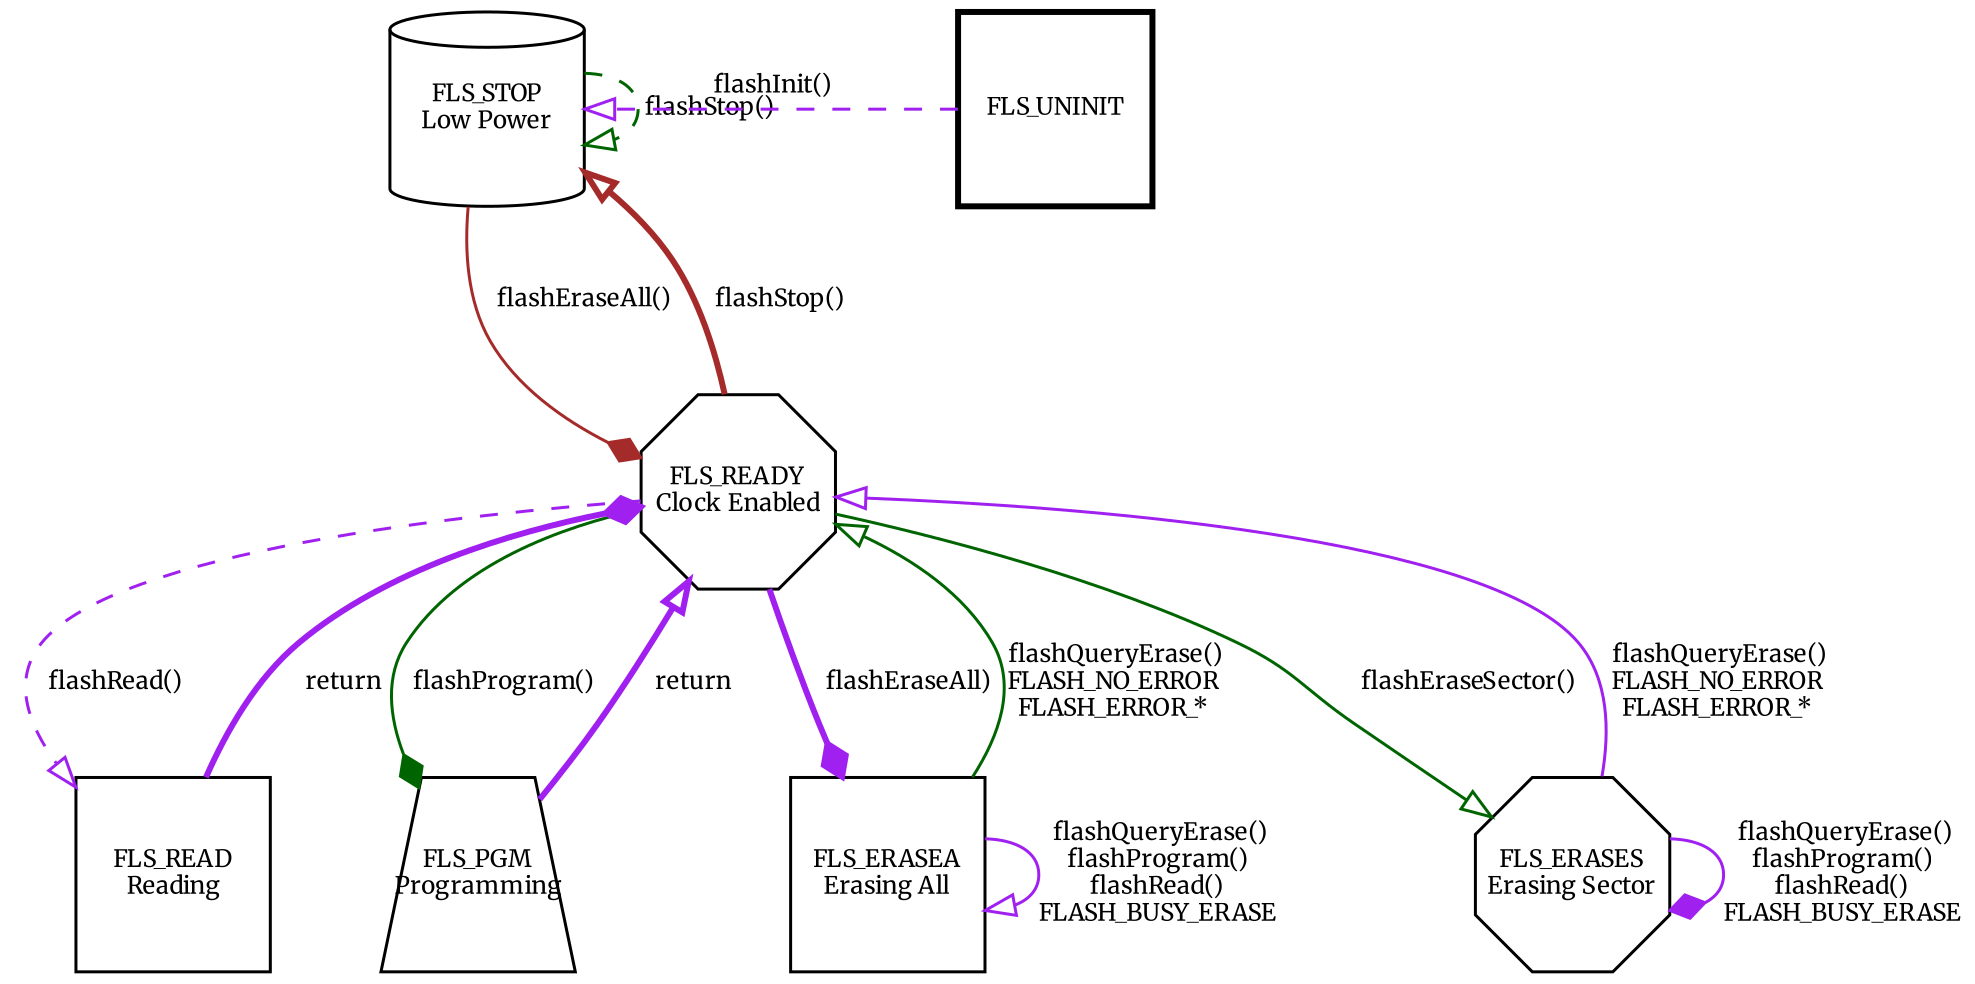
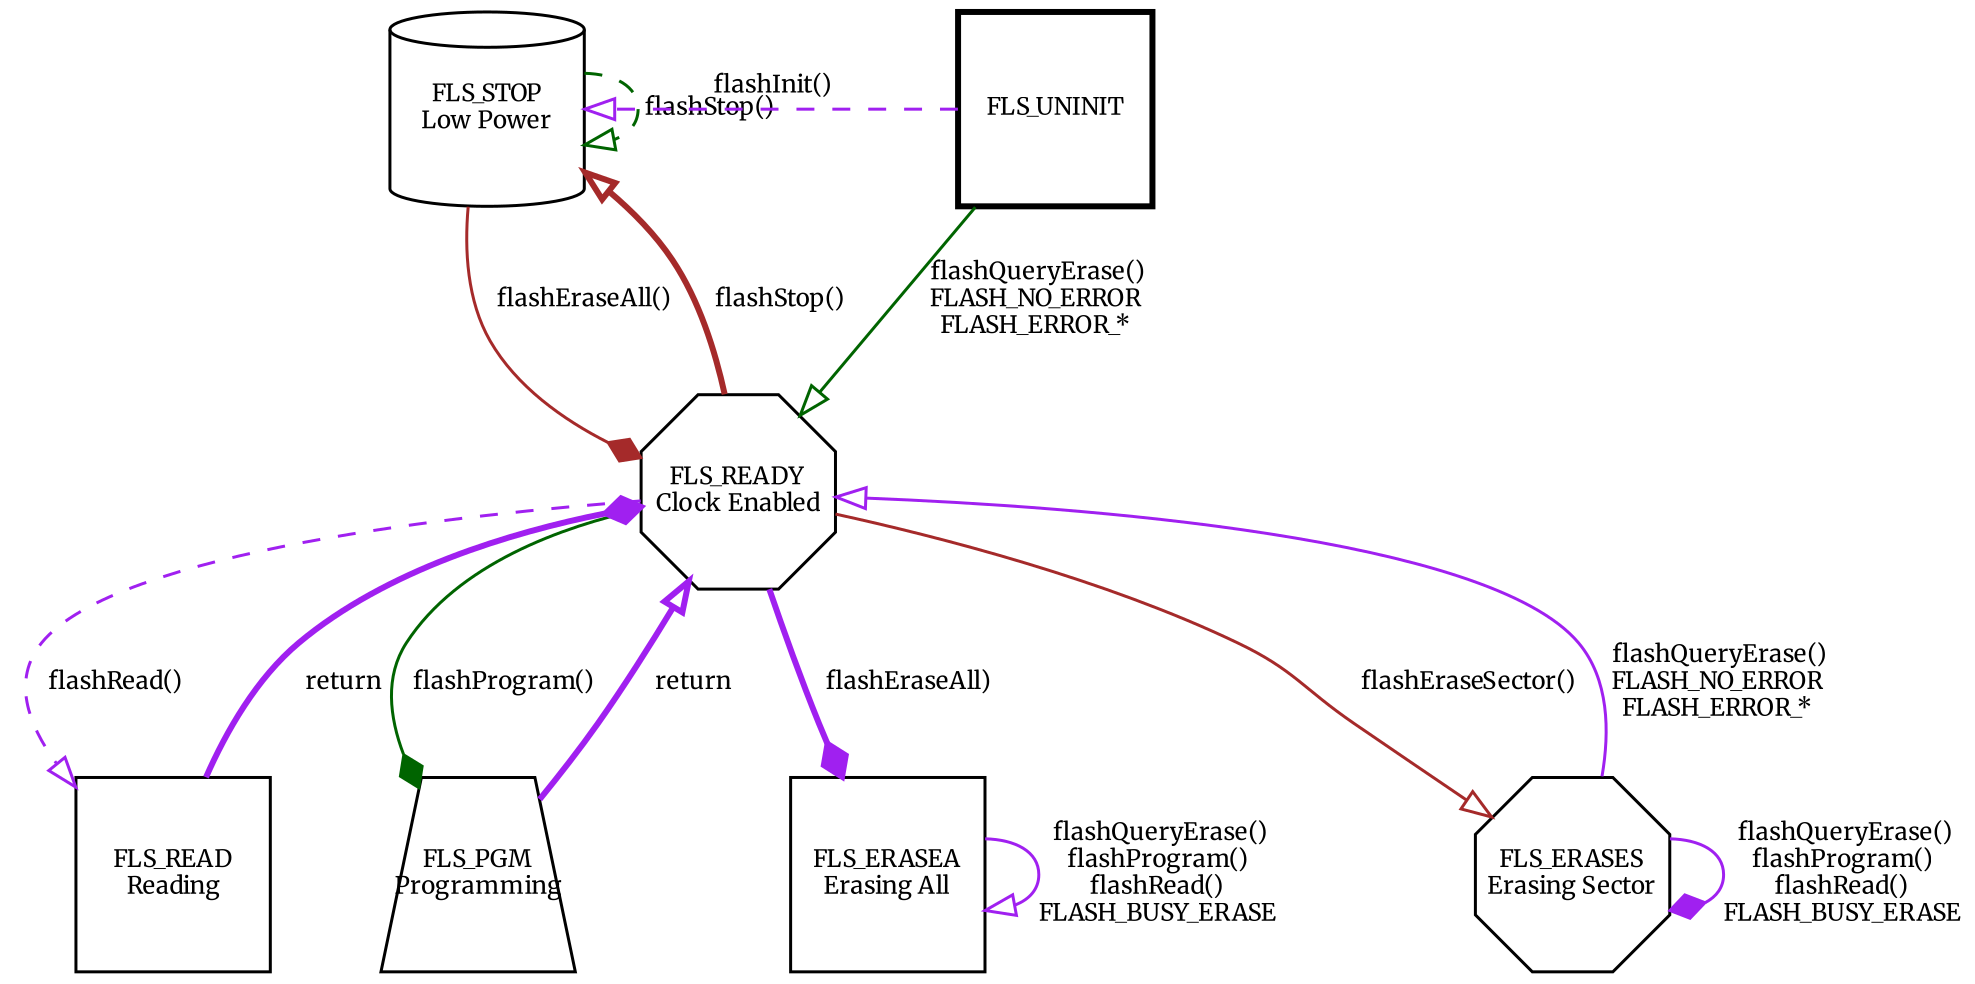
edge "FLS_READY Clock Enabled" -> "FLS_ERASES Erasing Sector": color darkgreen -> brown
edge "FLS_ERASEA Erasing All" -> "FLS_READY Clock Enabled": now "FLS_UNINIT" -> "FLS_READY Clock Enabled"
